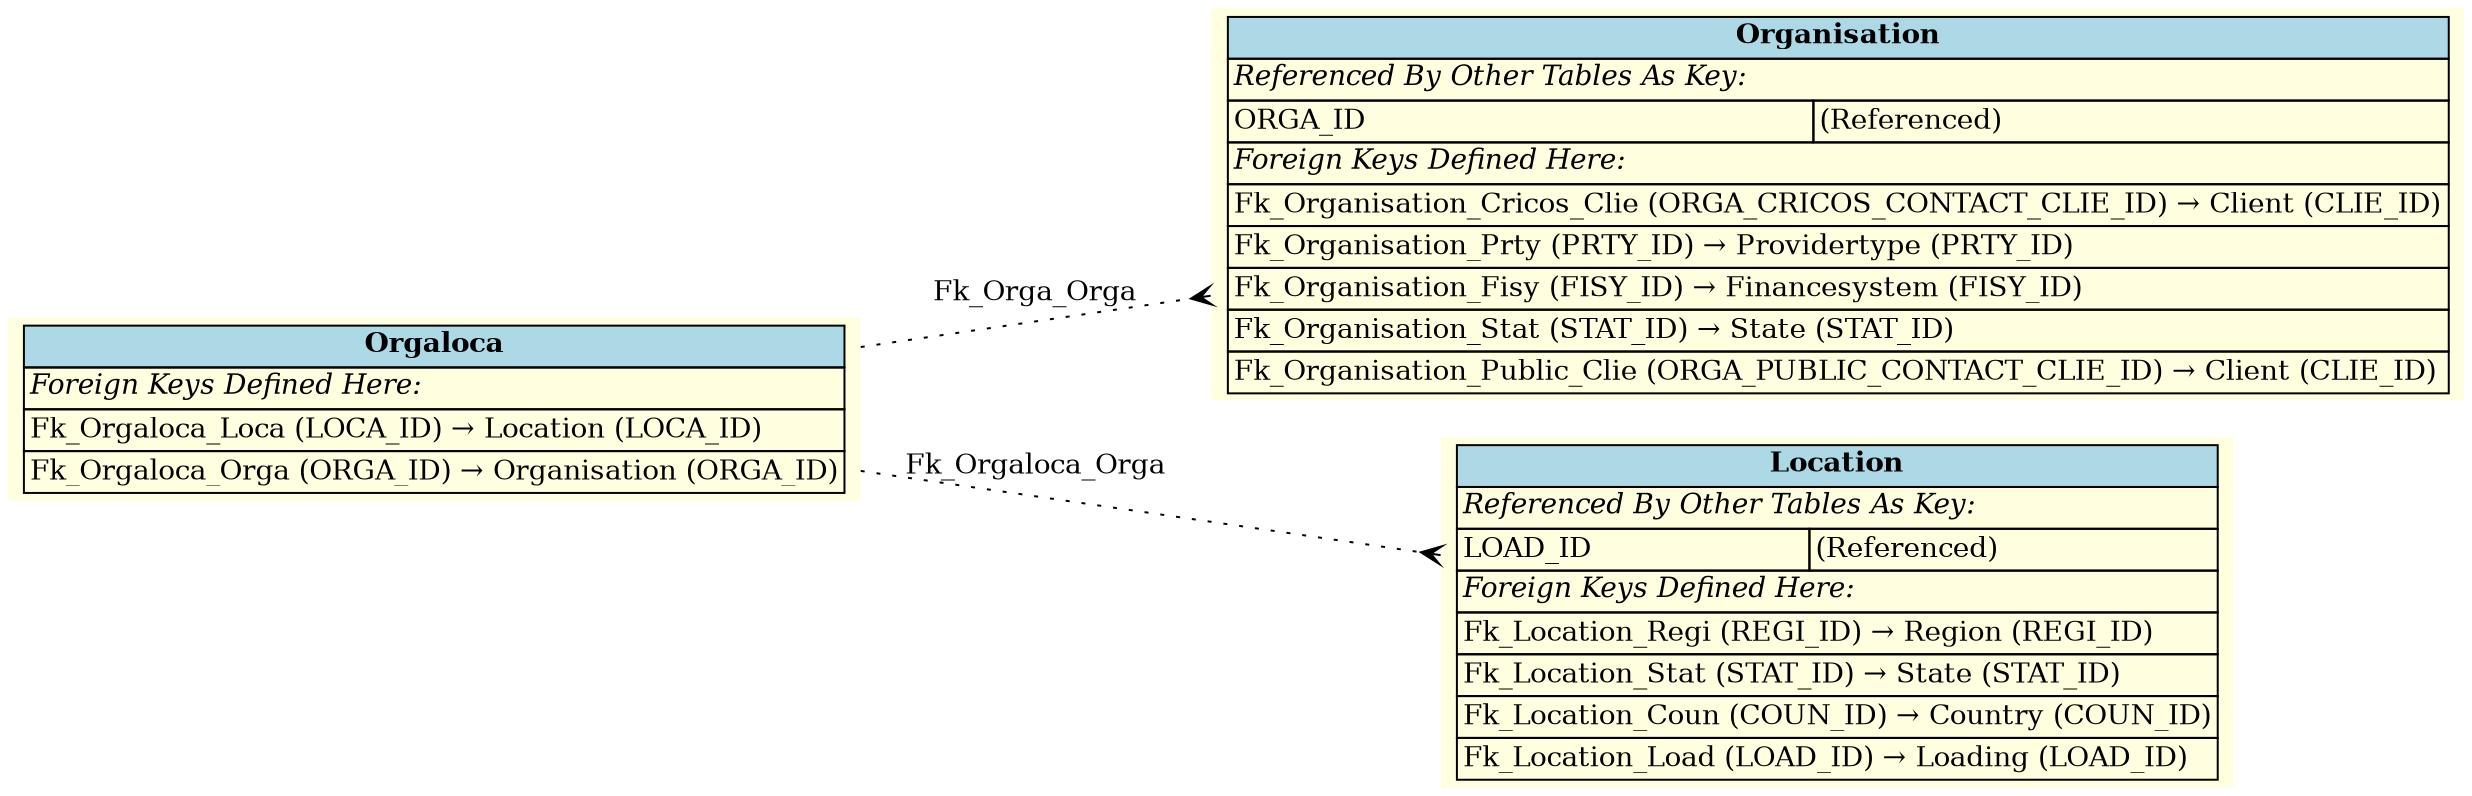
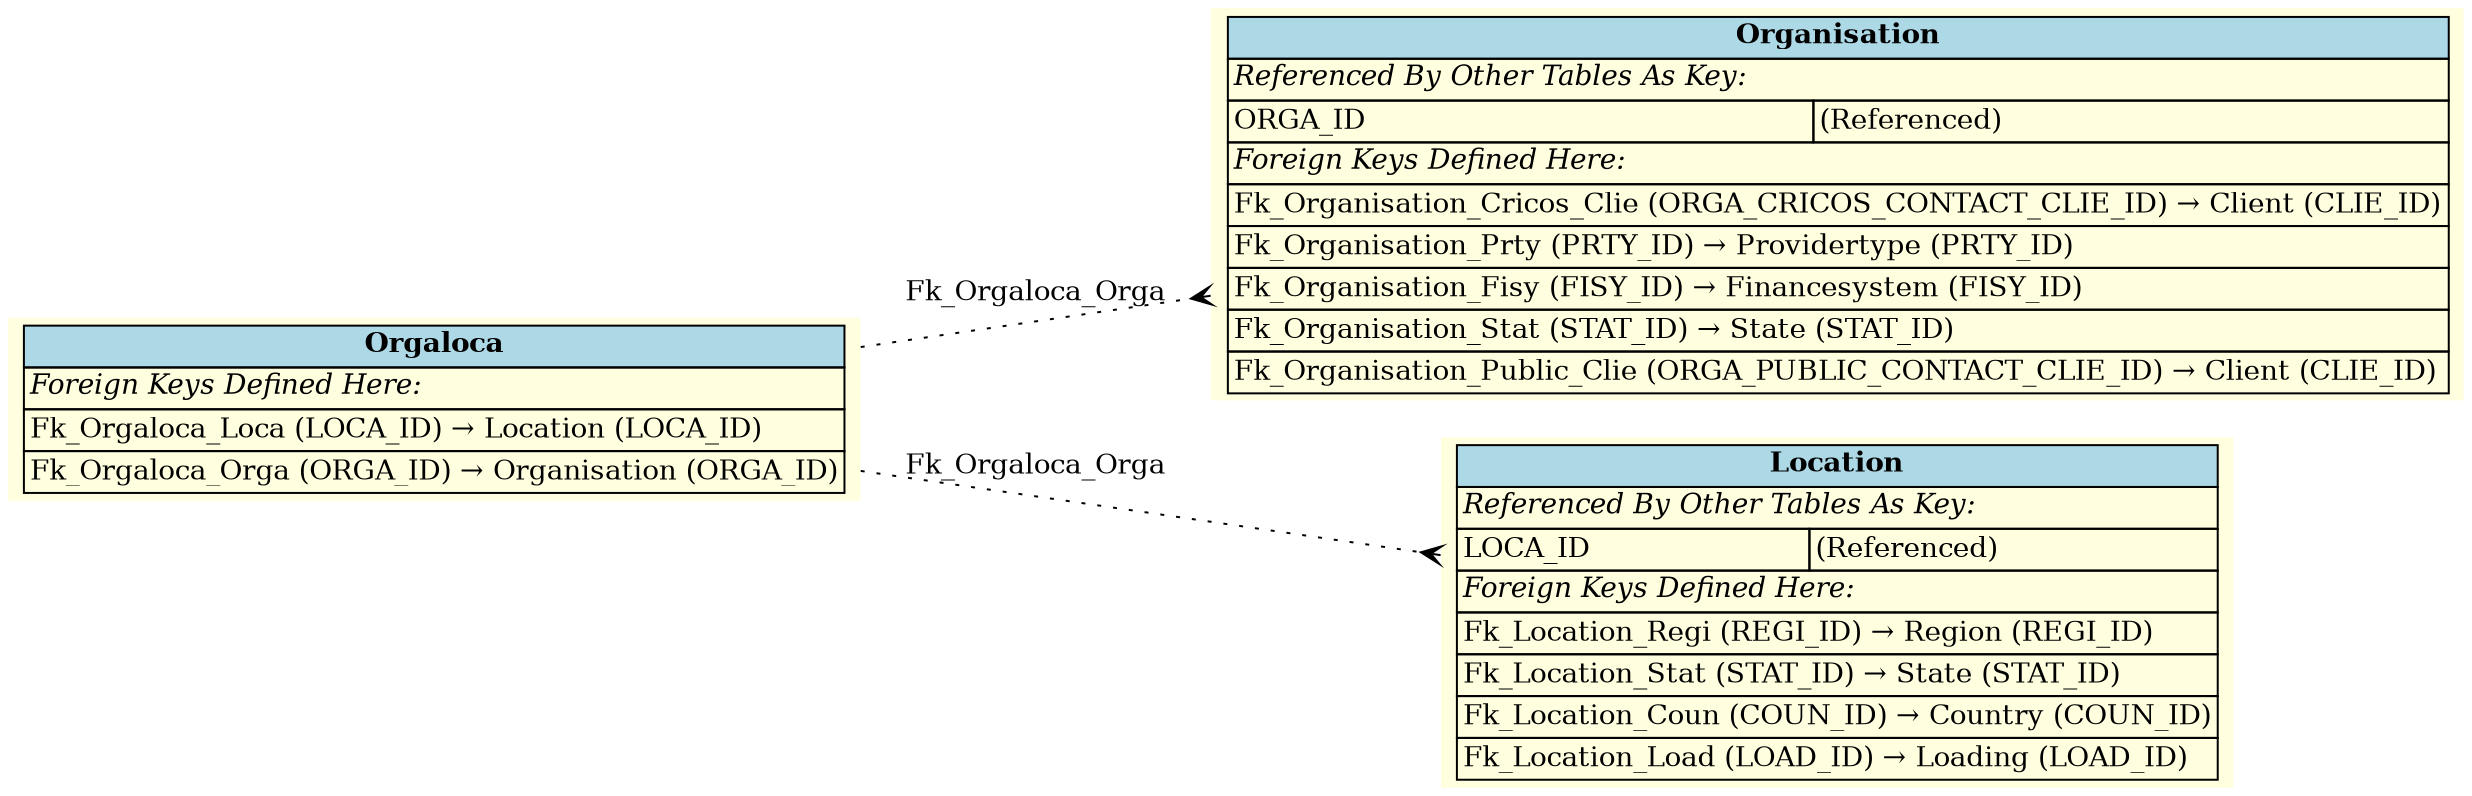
edge "Organisation" -- "Orgaloca": label " Fk_Orga_Orga " -> " Fk_Orgaloca_Orga "
node "Location": text "LOAD_ID" -> "LOCA_ID"
